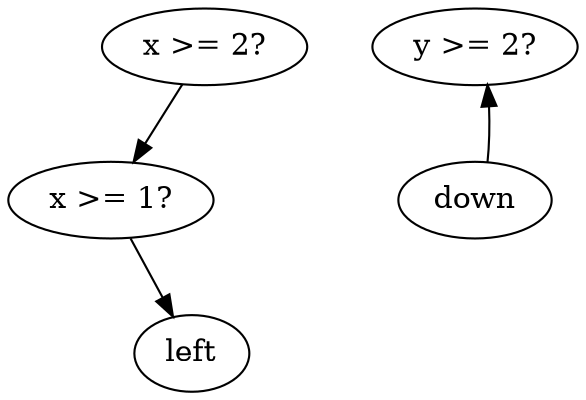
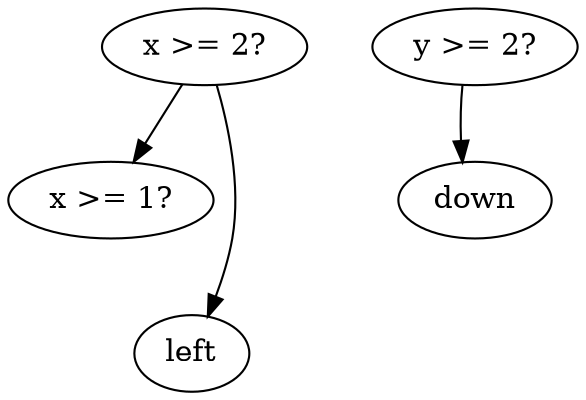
edge "down" -> "y >= 2?": reversed
edge "x >= 1?" -> "left": now "x >= 2?" -> "left"
